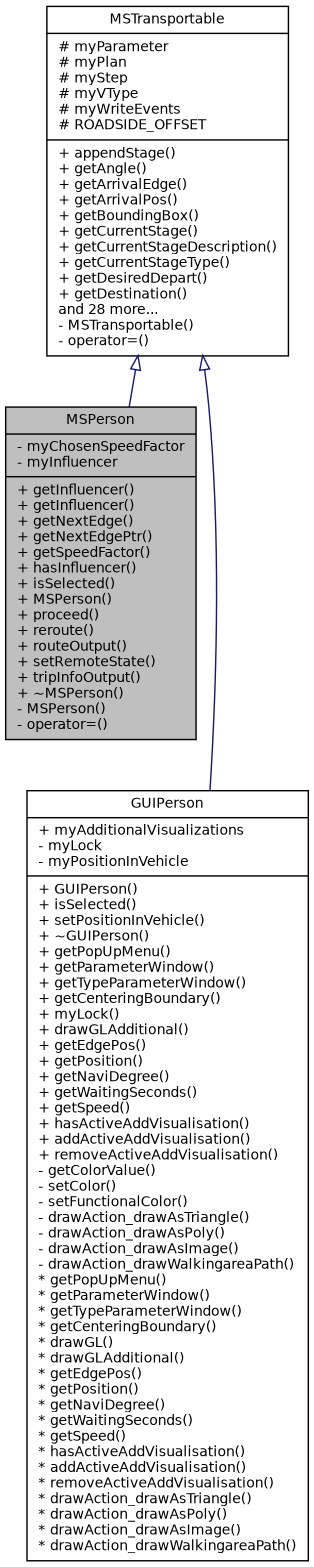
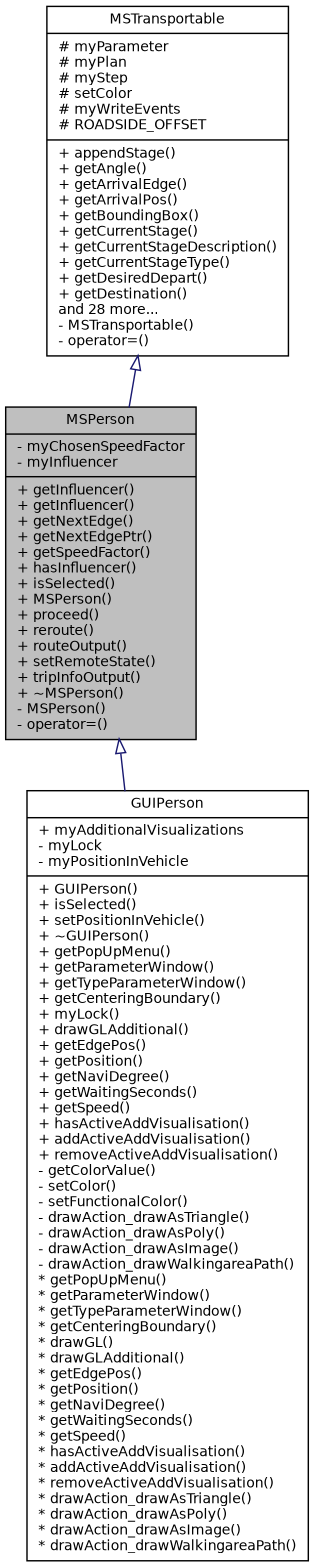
node "MSTransportable": text "# myVType" -> "# setColor"
edge "GUIPerson" -> "MSTransportable": now "GUIPerson" -> "MSPerson"
